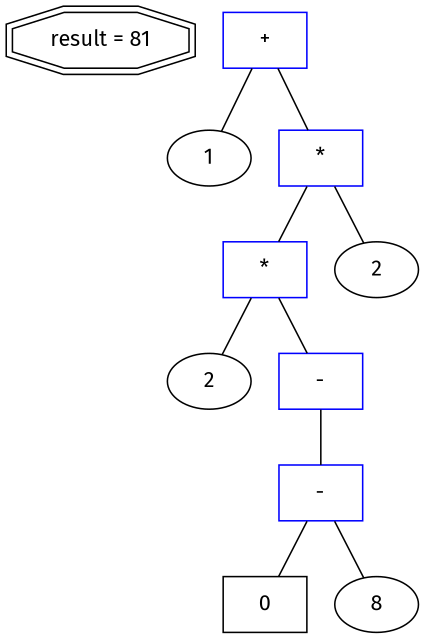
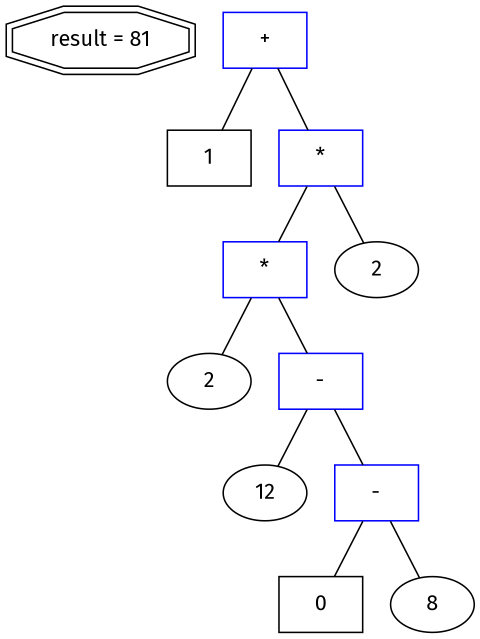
node "1": shape ellipse -> box
node "12": added
